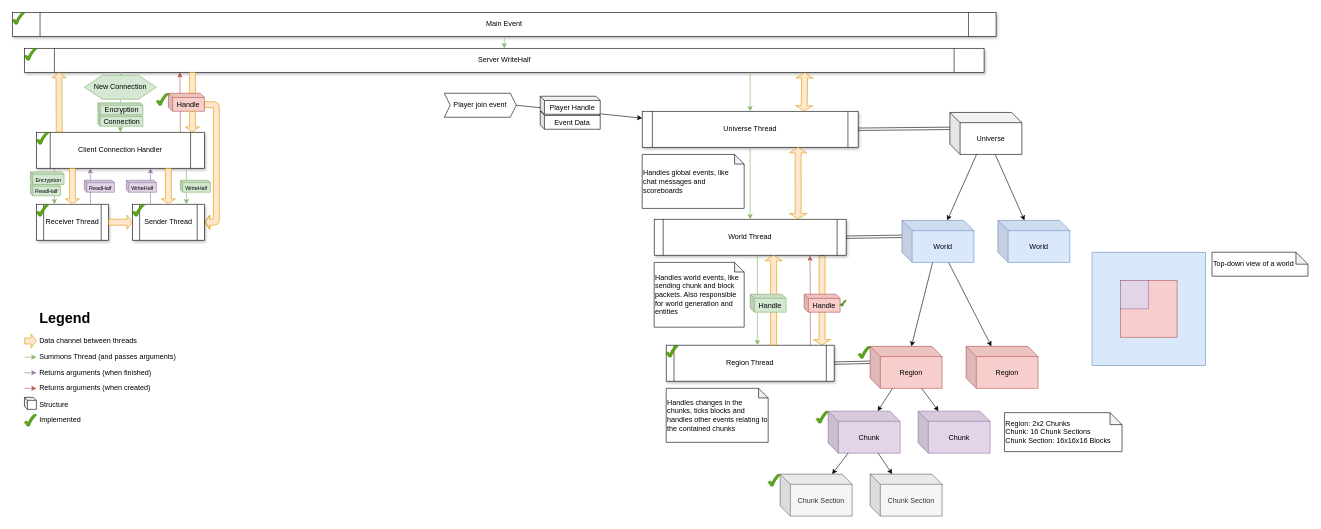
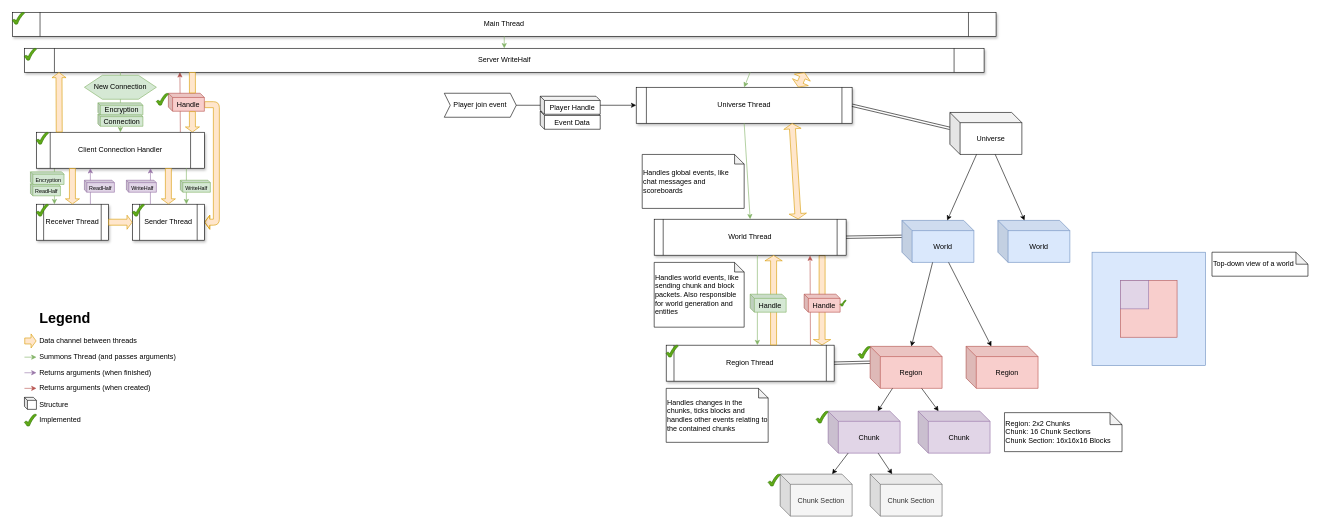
node "Main Event": label "Main Event" -> "Main Thread"
node "Universe Thread": moved (750, 129) -> (744, 105)
